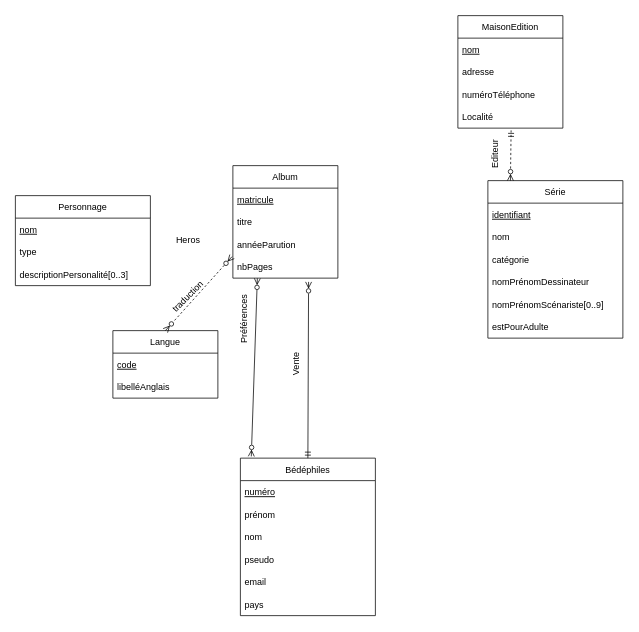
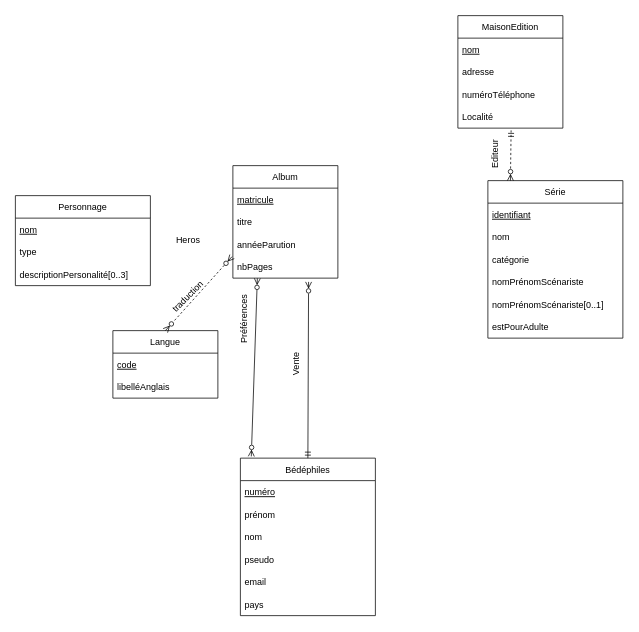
node "nomPrénomDessinateur": label "nomPrénomDessinateur" -> "nomPrénomScénariste"
node "nomPrénomScénariste[0..9]": label "nomPrénomScénariste[0..9]" -> "nomPrénomScénariste[0..1]"
